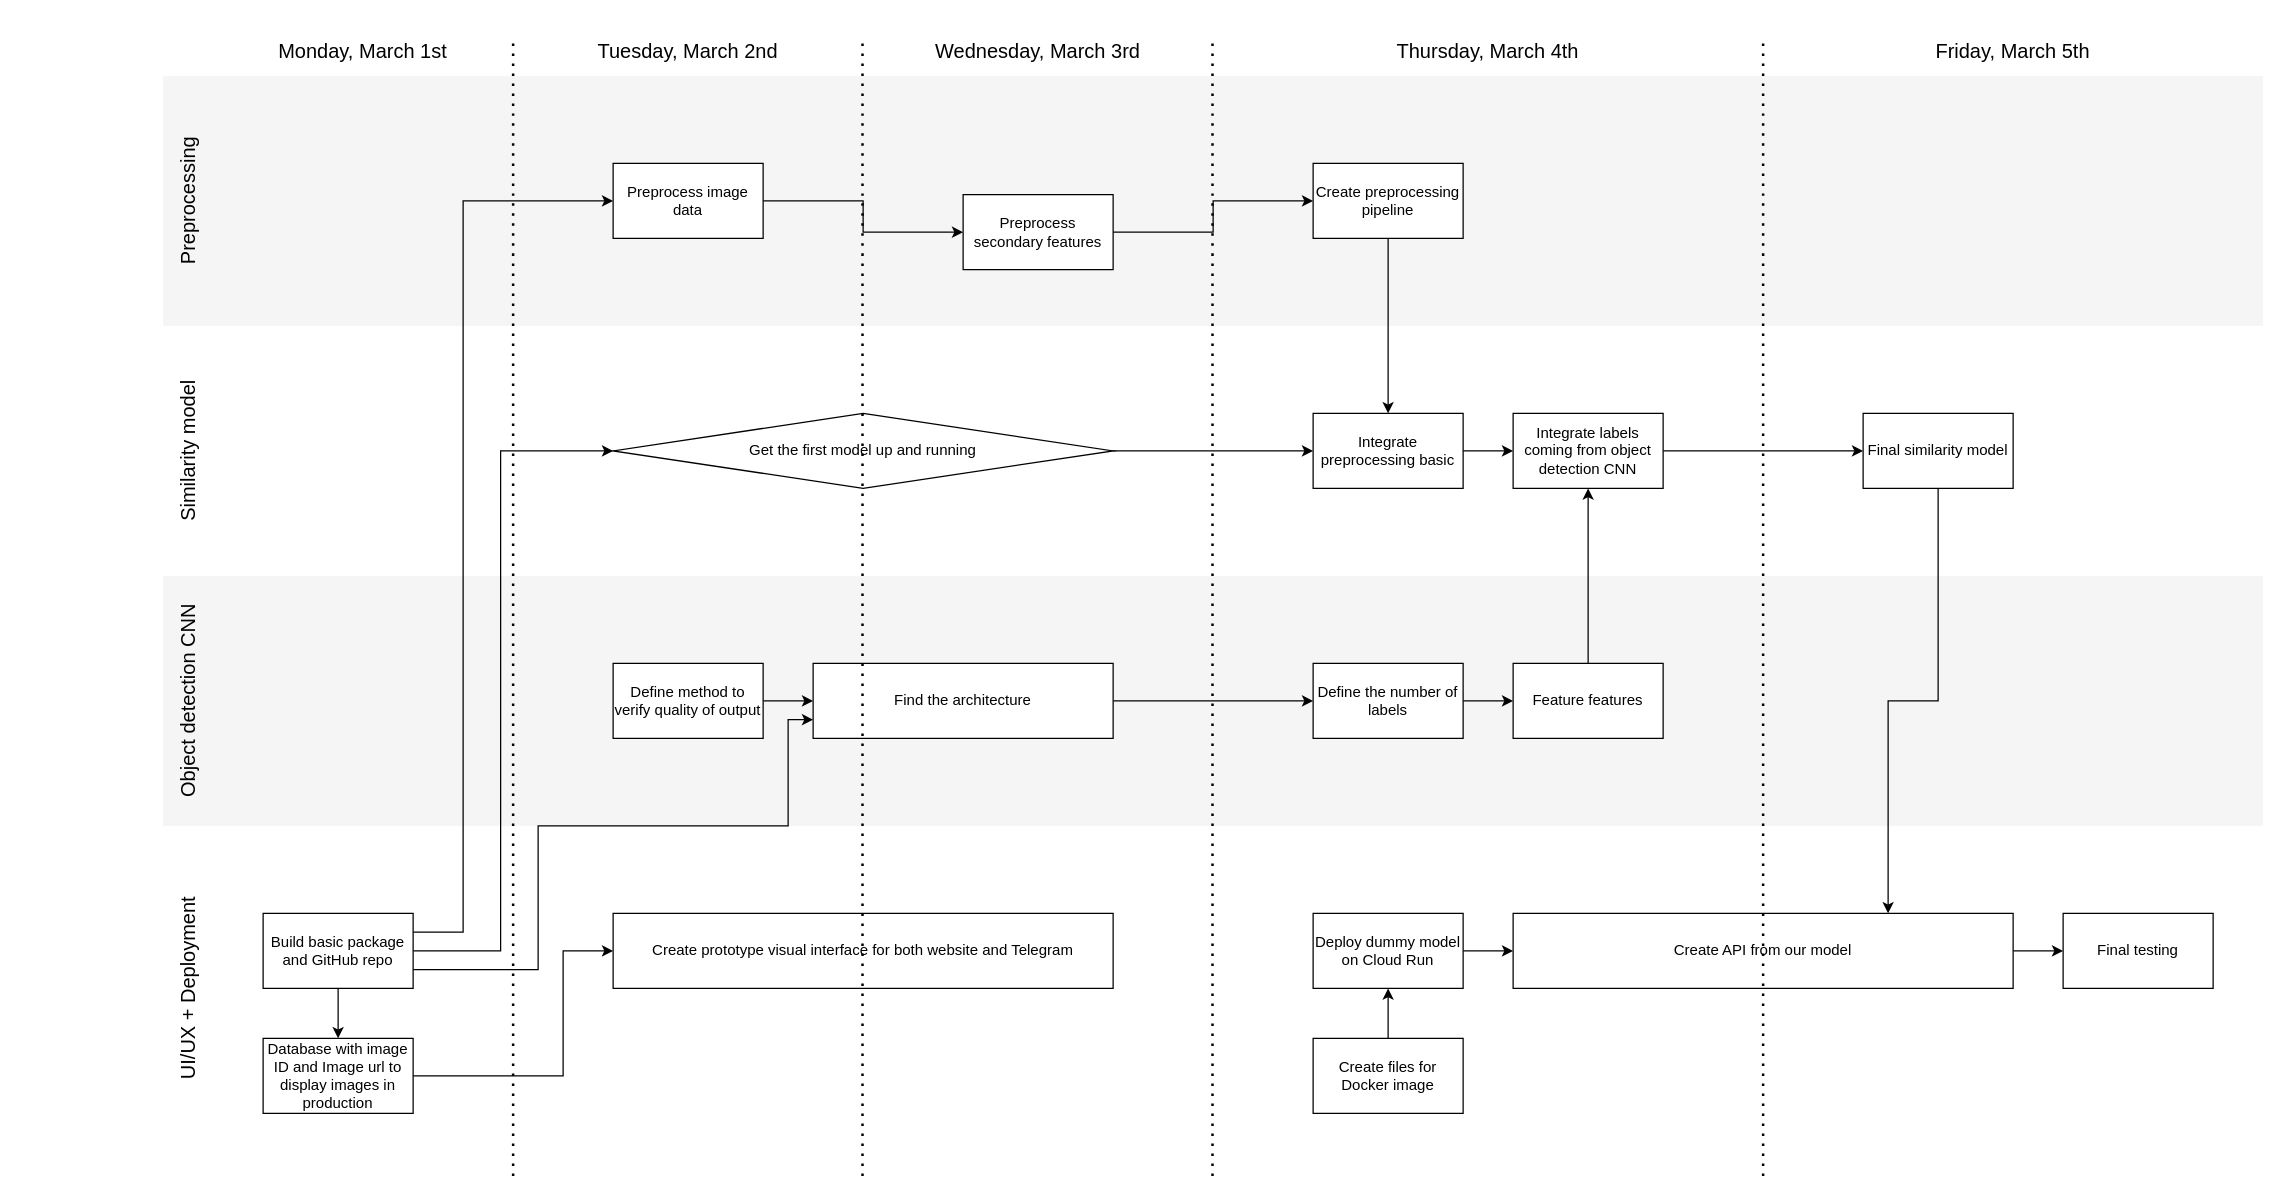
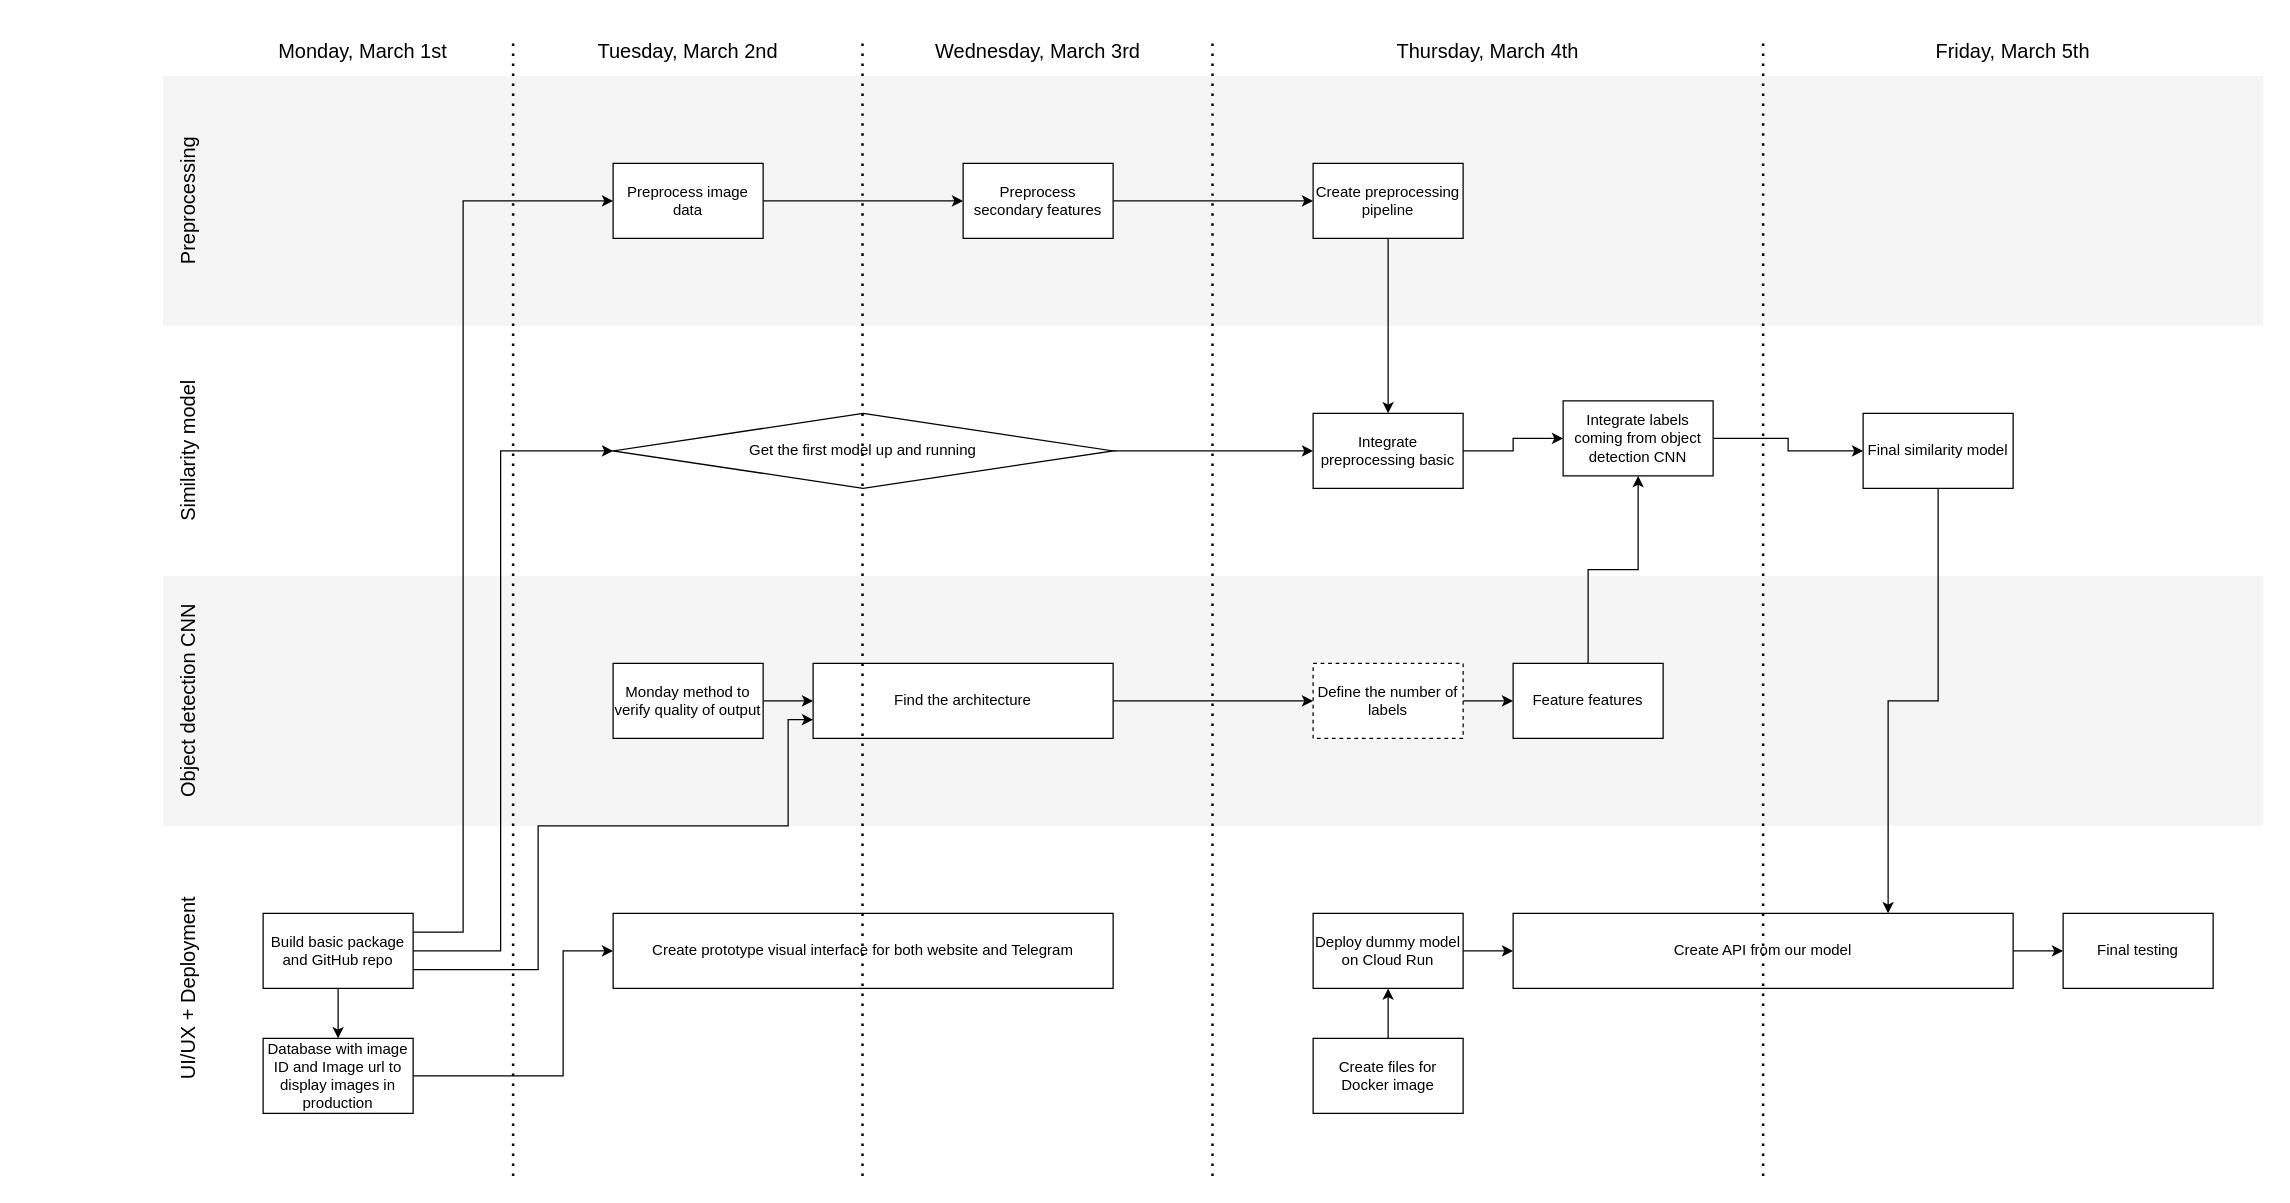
node "Preprocess secondary features": moved (1038, 232) -> (1038, 201)
node "Integrate labels coming from object detection CNN": moved (1588, 451) -> (1638, 438)
node "Define method to verify quality of output": label "Define method to verify quality of output" -> "Monday method to verify quality of output"
node "Define the number of labels": style solid -> dashed
